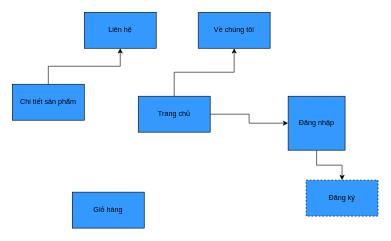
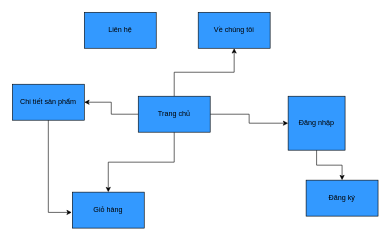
edge "Chi tiết sản phẩm" -> "Liên hệ": now "Chi tiết sản phẩm" -> "Giỏ hàng"
edge "Trang chủ" -> "Chi tiết sản phẩm": added
edge "Trang chủ" -> "Giỏ hàng": added
node "Đăng ký": style dashed -> solid
